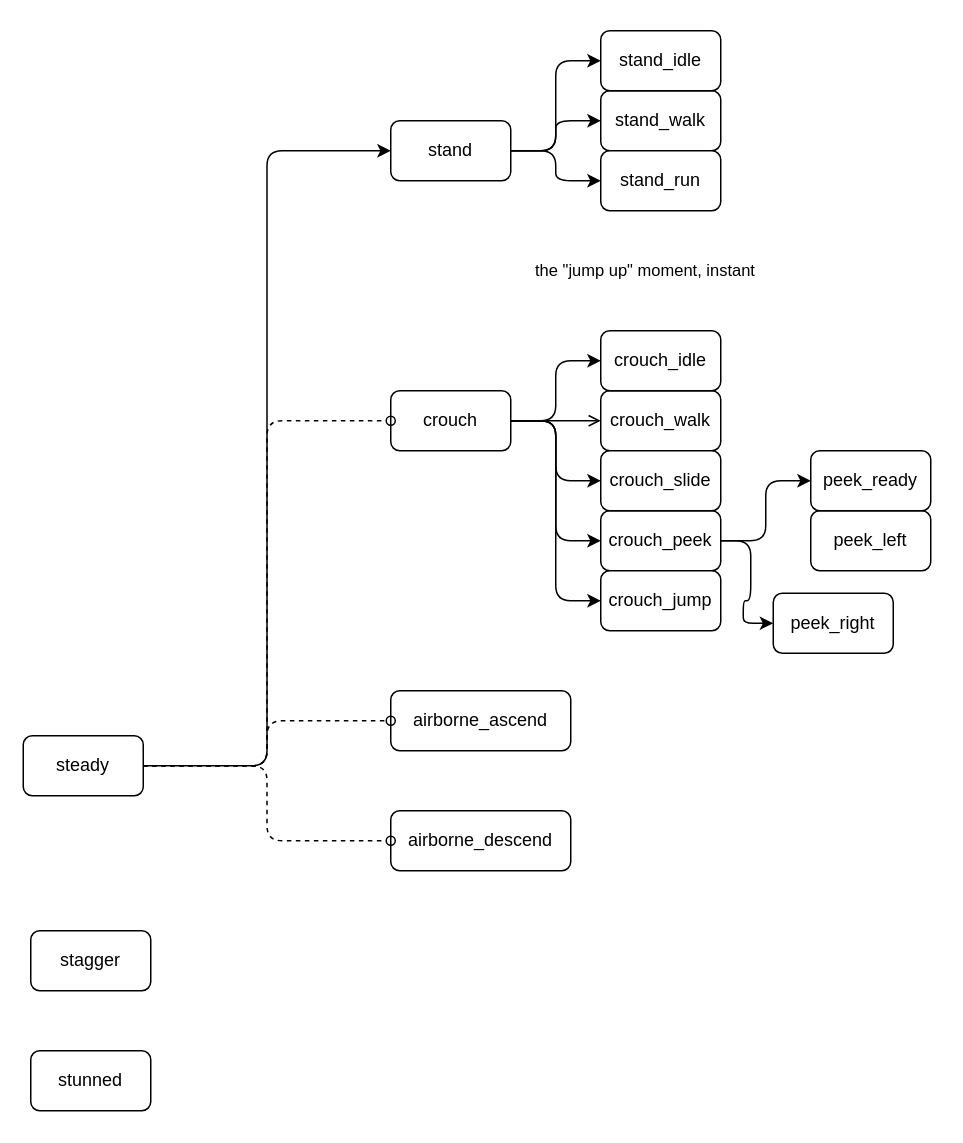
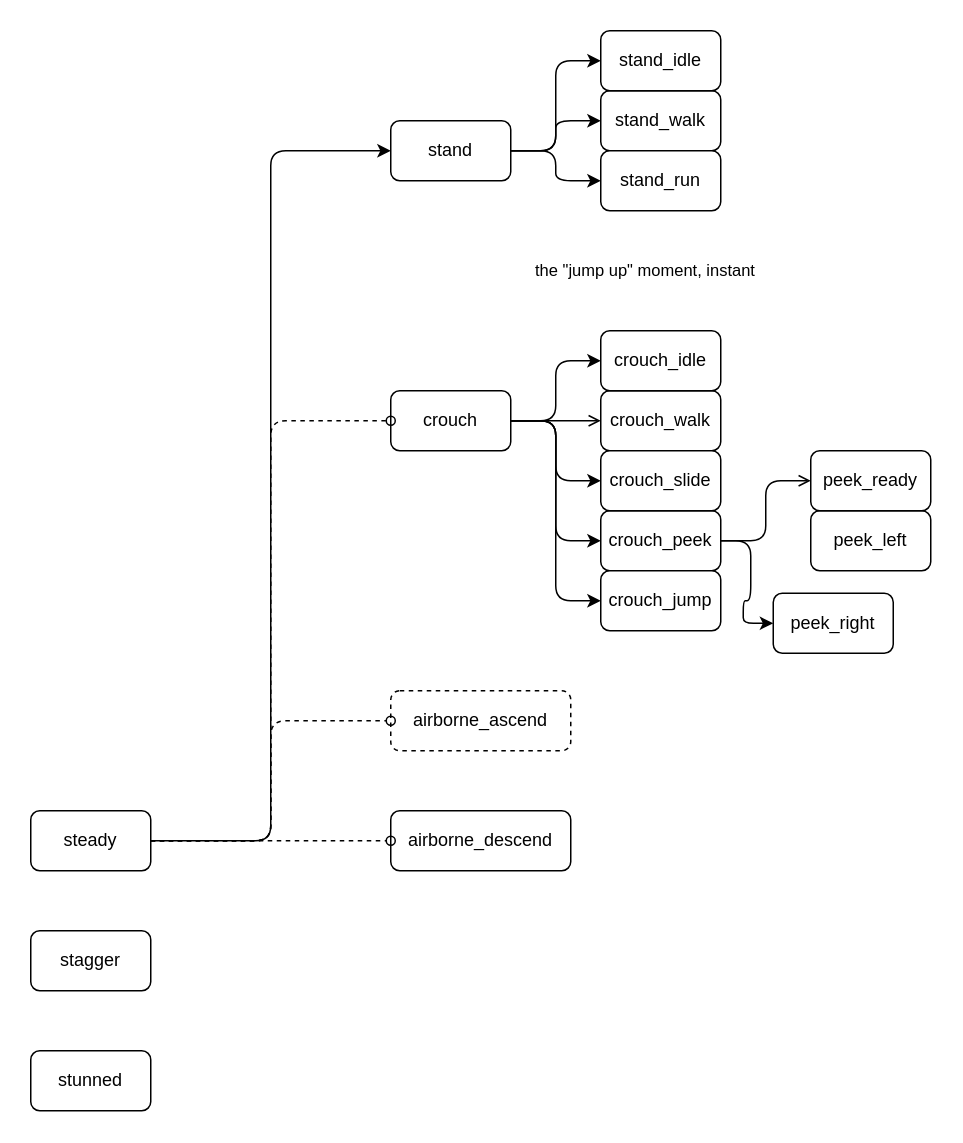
edge "crouch_peek" -> "peek_ready": arrowhead classic -> open
node "airborne_ascend": style solid -> dashed
node "steady": moved (83, 766) -> (91, 841)
